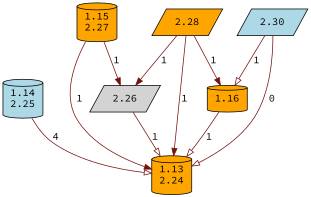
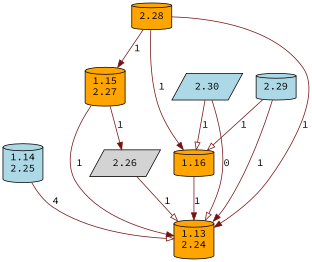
node "2.28": shape parallelogram -> cylinder
edge "2.28" -> "2.26": now "2.28" -> "1.15 2.27"
node "2.29": added
edge "1.16" -> "1.13 2.24": arrowhead onormal -> normal
